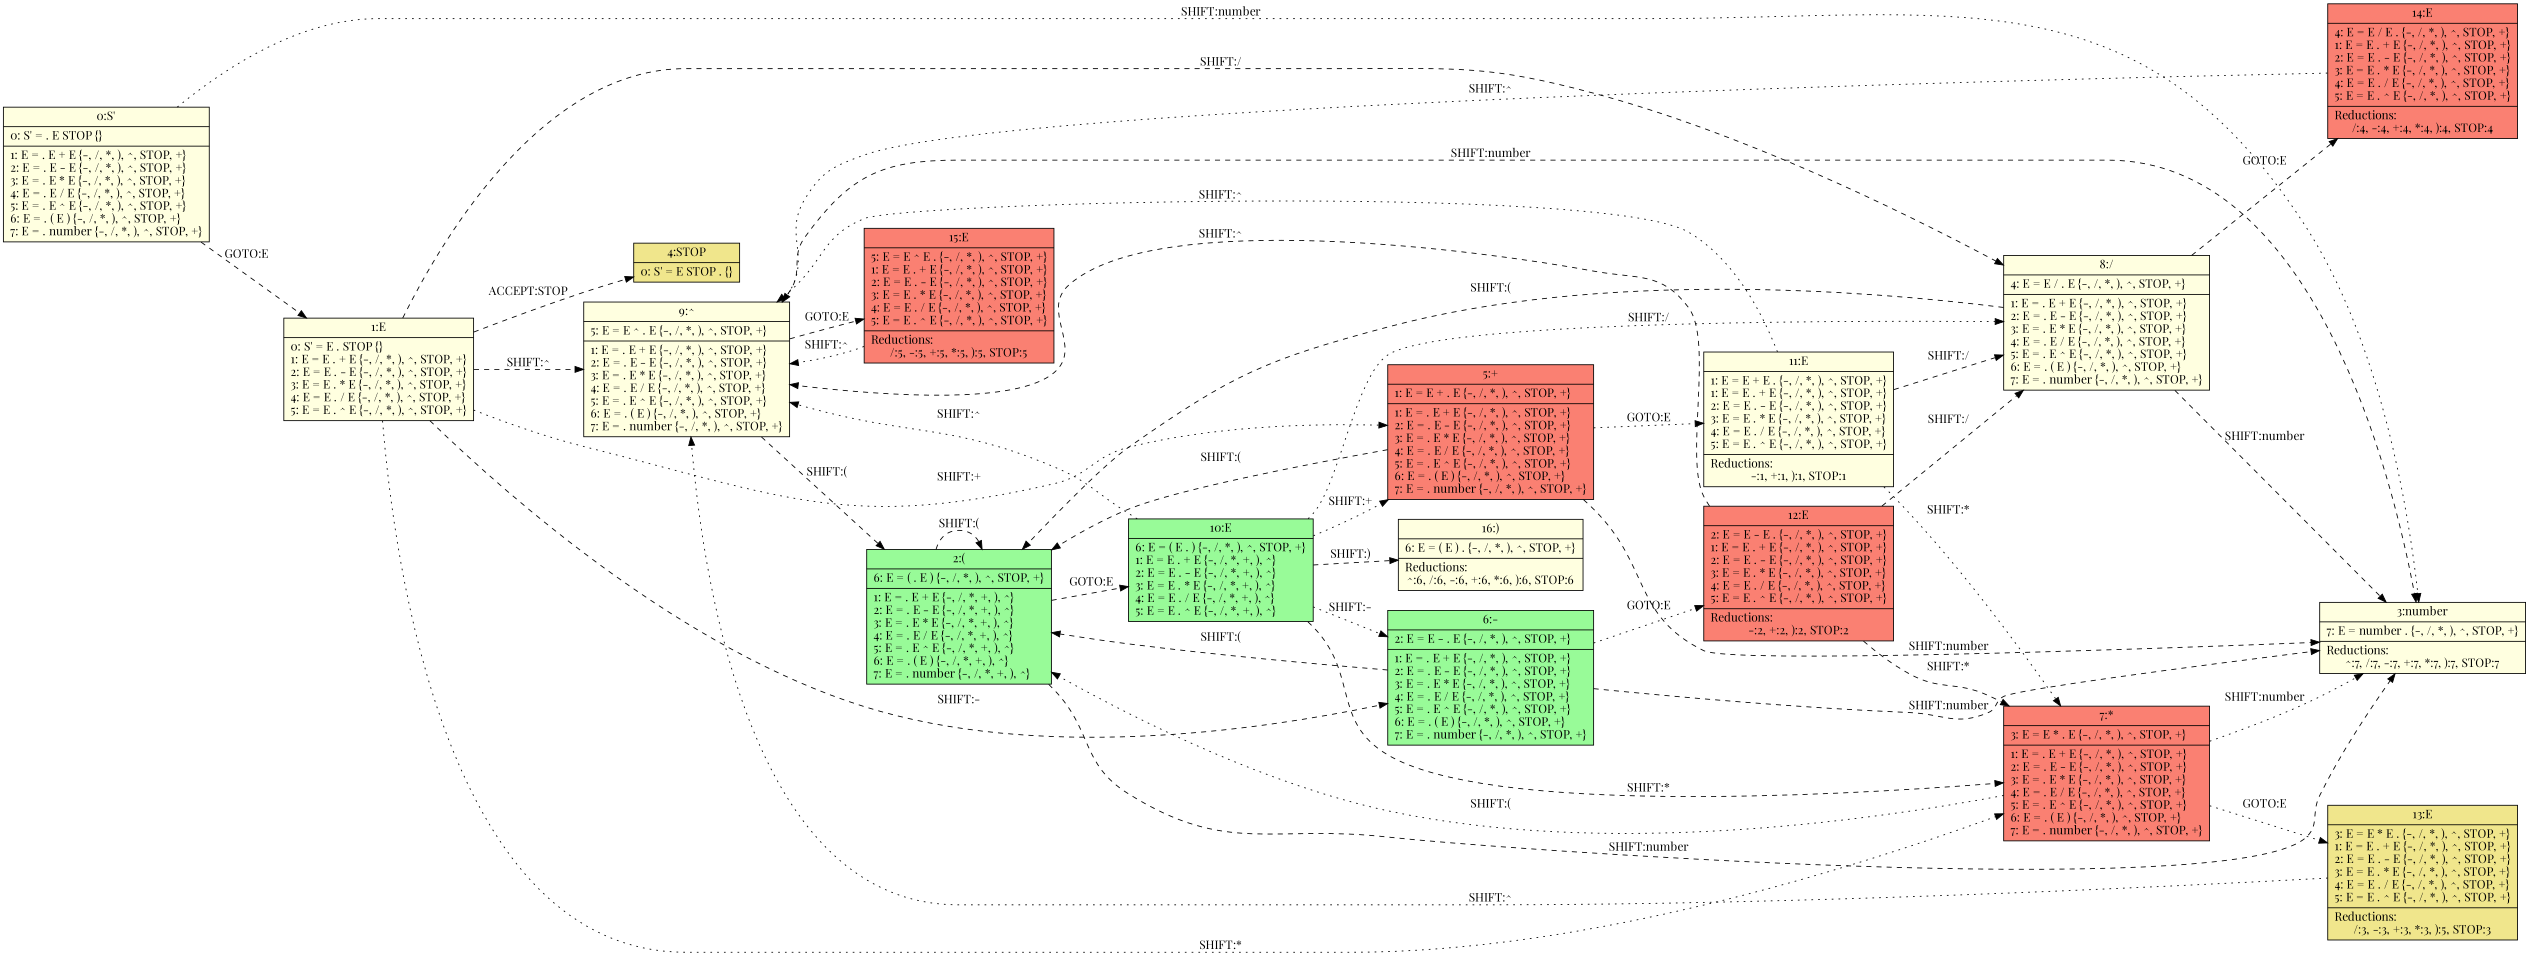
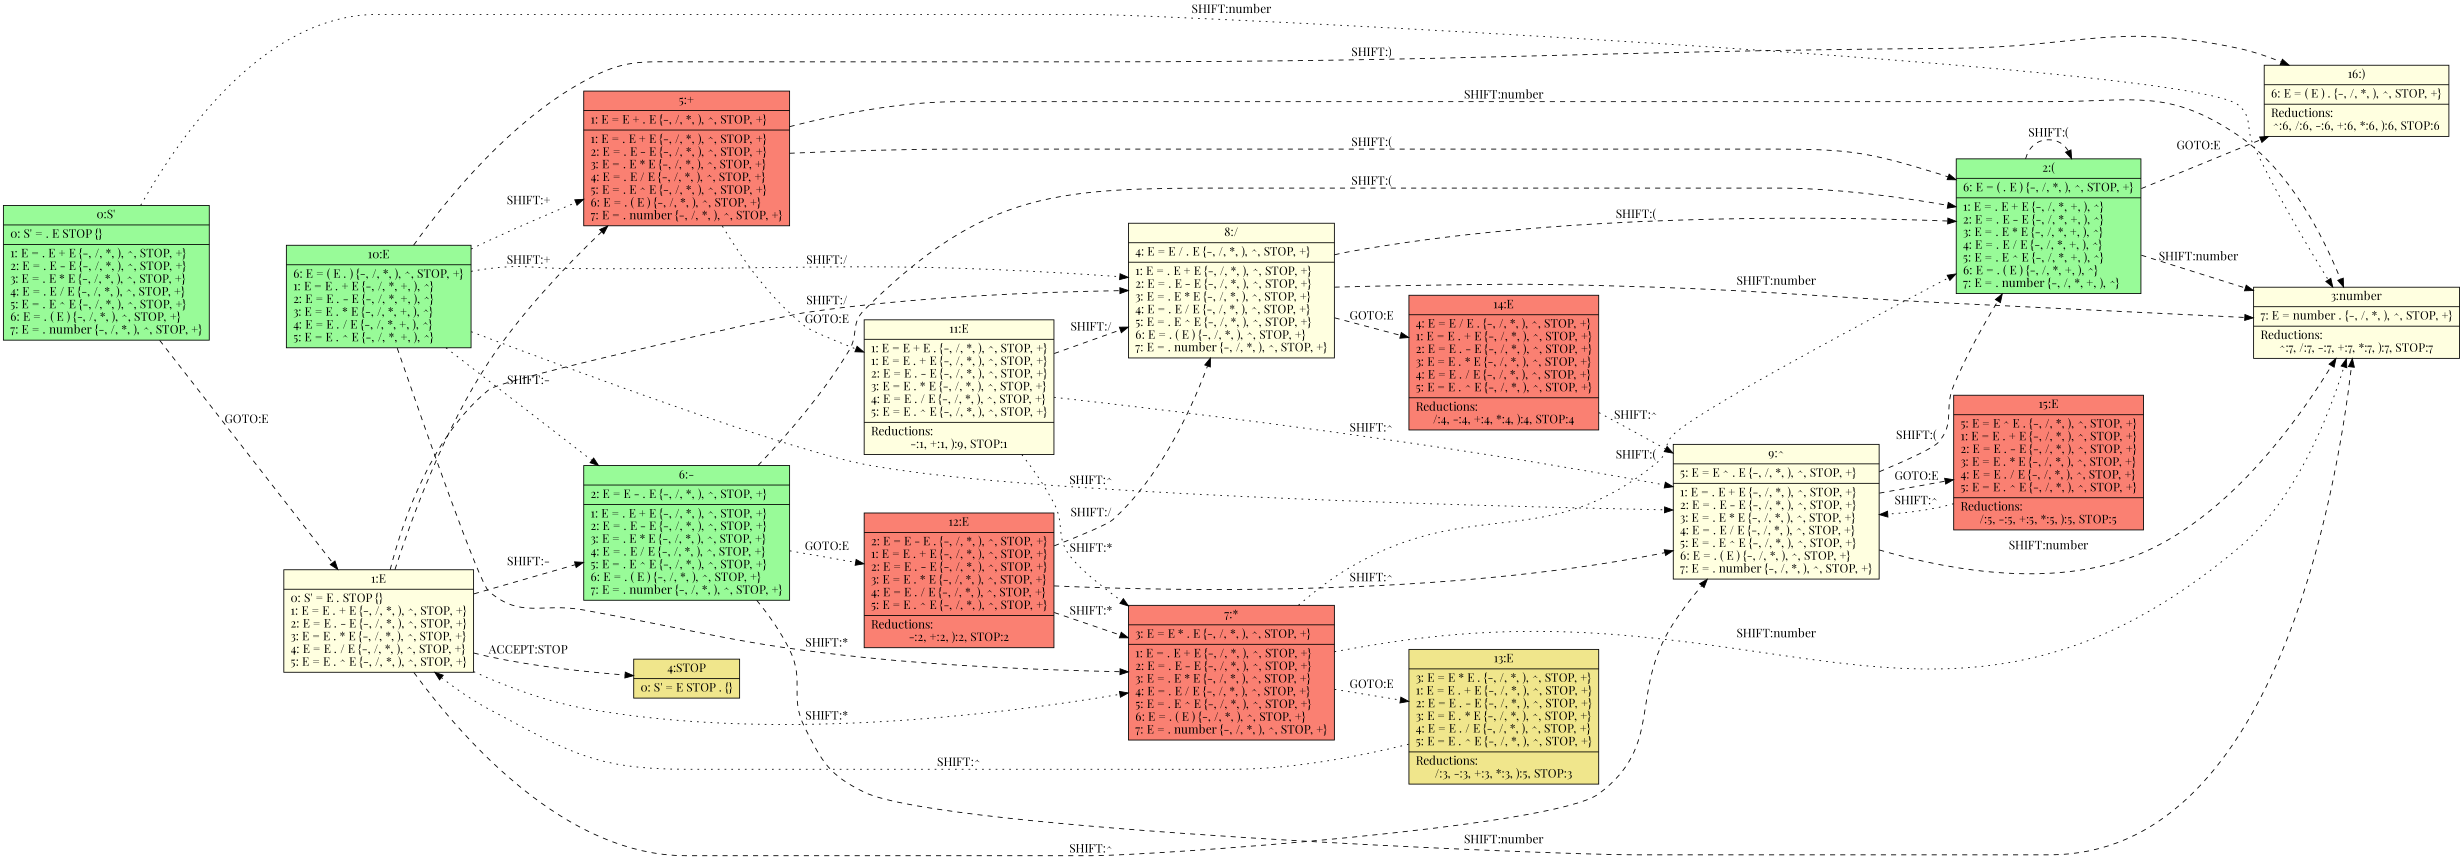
node "0:S'": fillcolor lightyellow -> palegreen
node "11:E": text "-:1, +:1, ):1, STOP:1" -> "-:1, +:1, ):9, STOP:1"
edge "1:E" -- "5:+": style dotted -> dashed
edge "10:E" -- "2:(": now "16:)" -- "2:("
edge "9:^" -- "13:E": now "1:E" -- "13:E"
